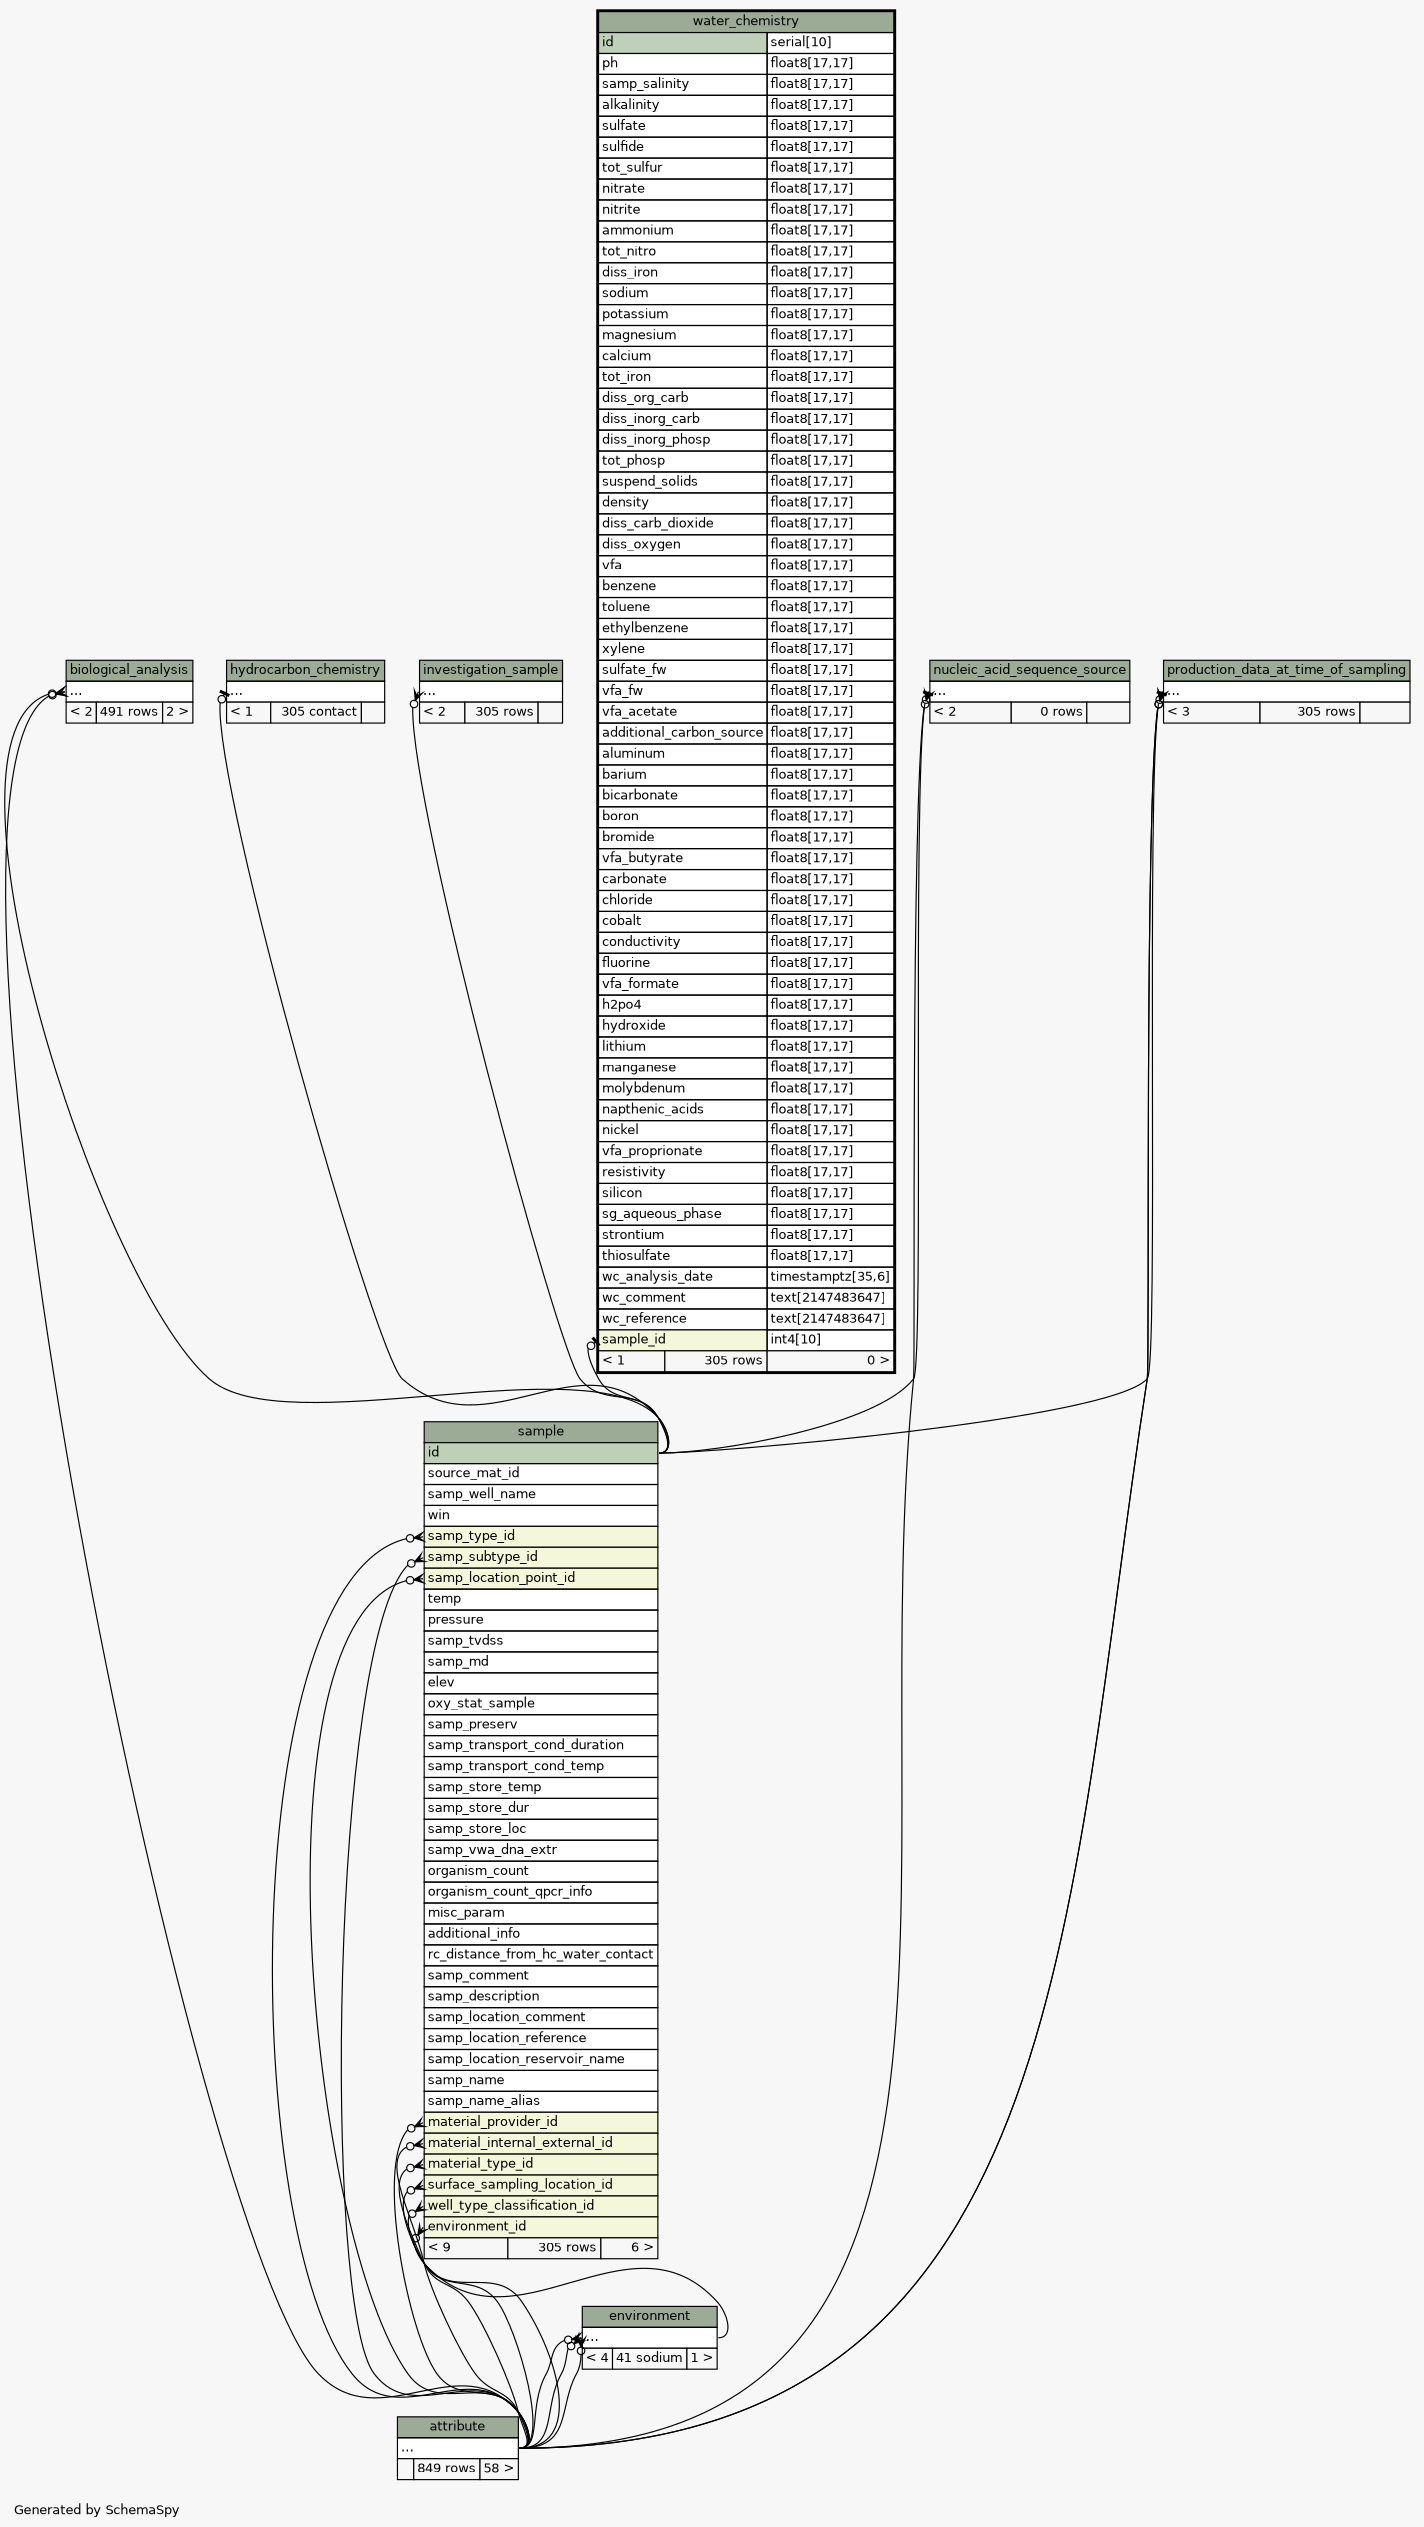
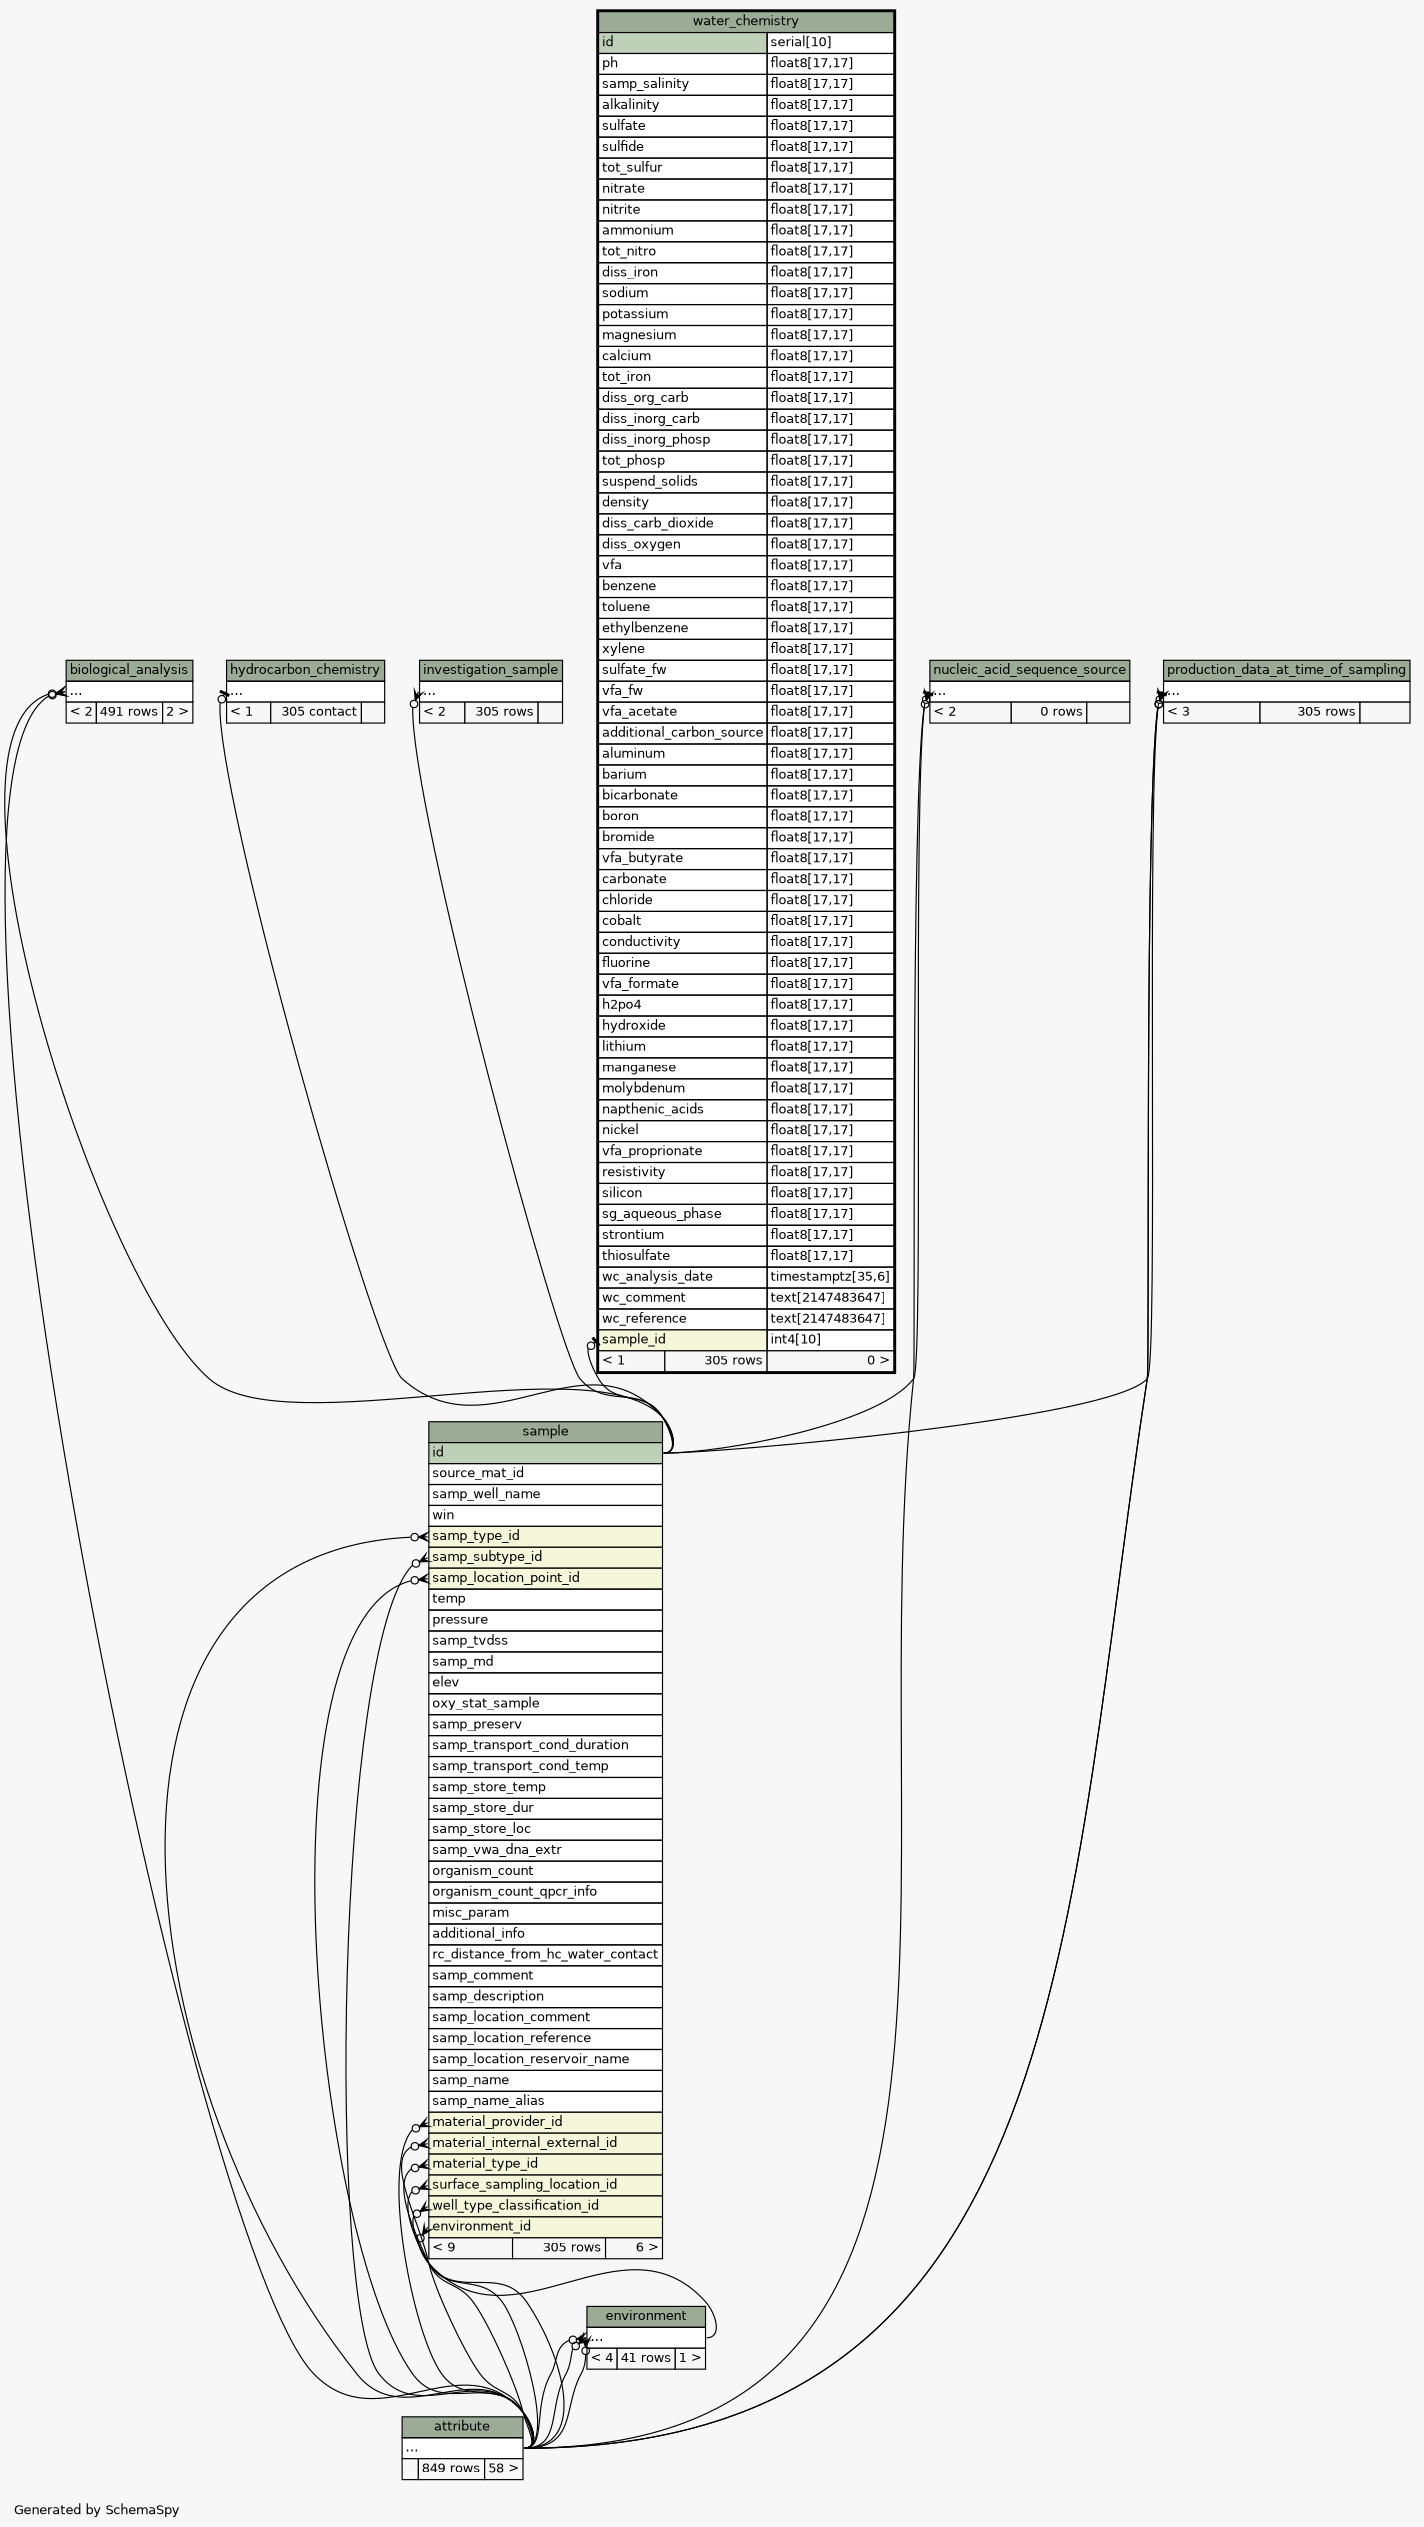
node "environment": text "41 sodium" -> "41 rows"
